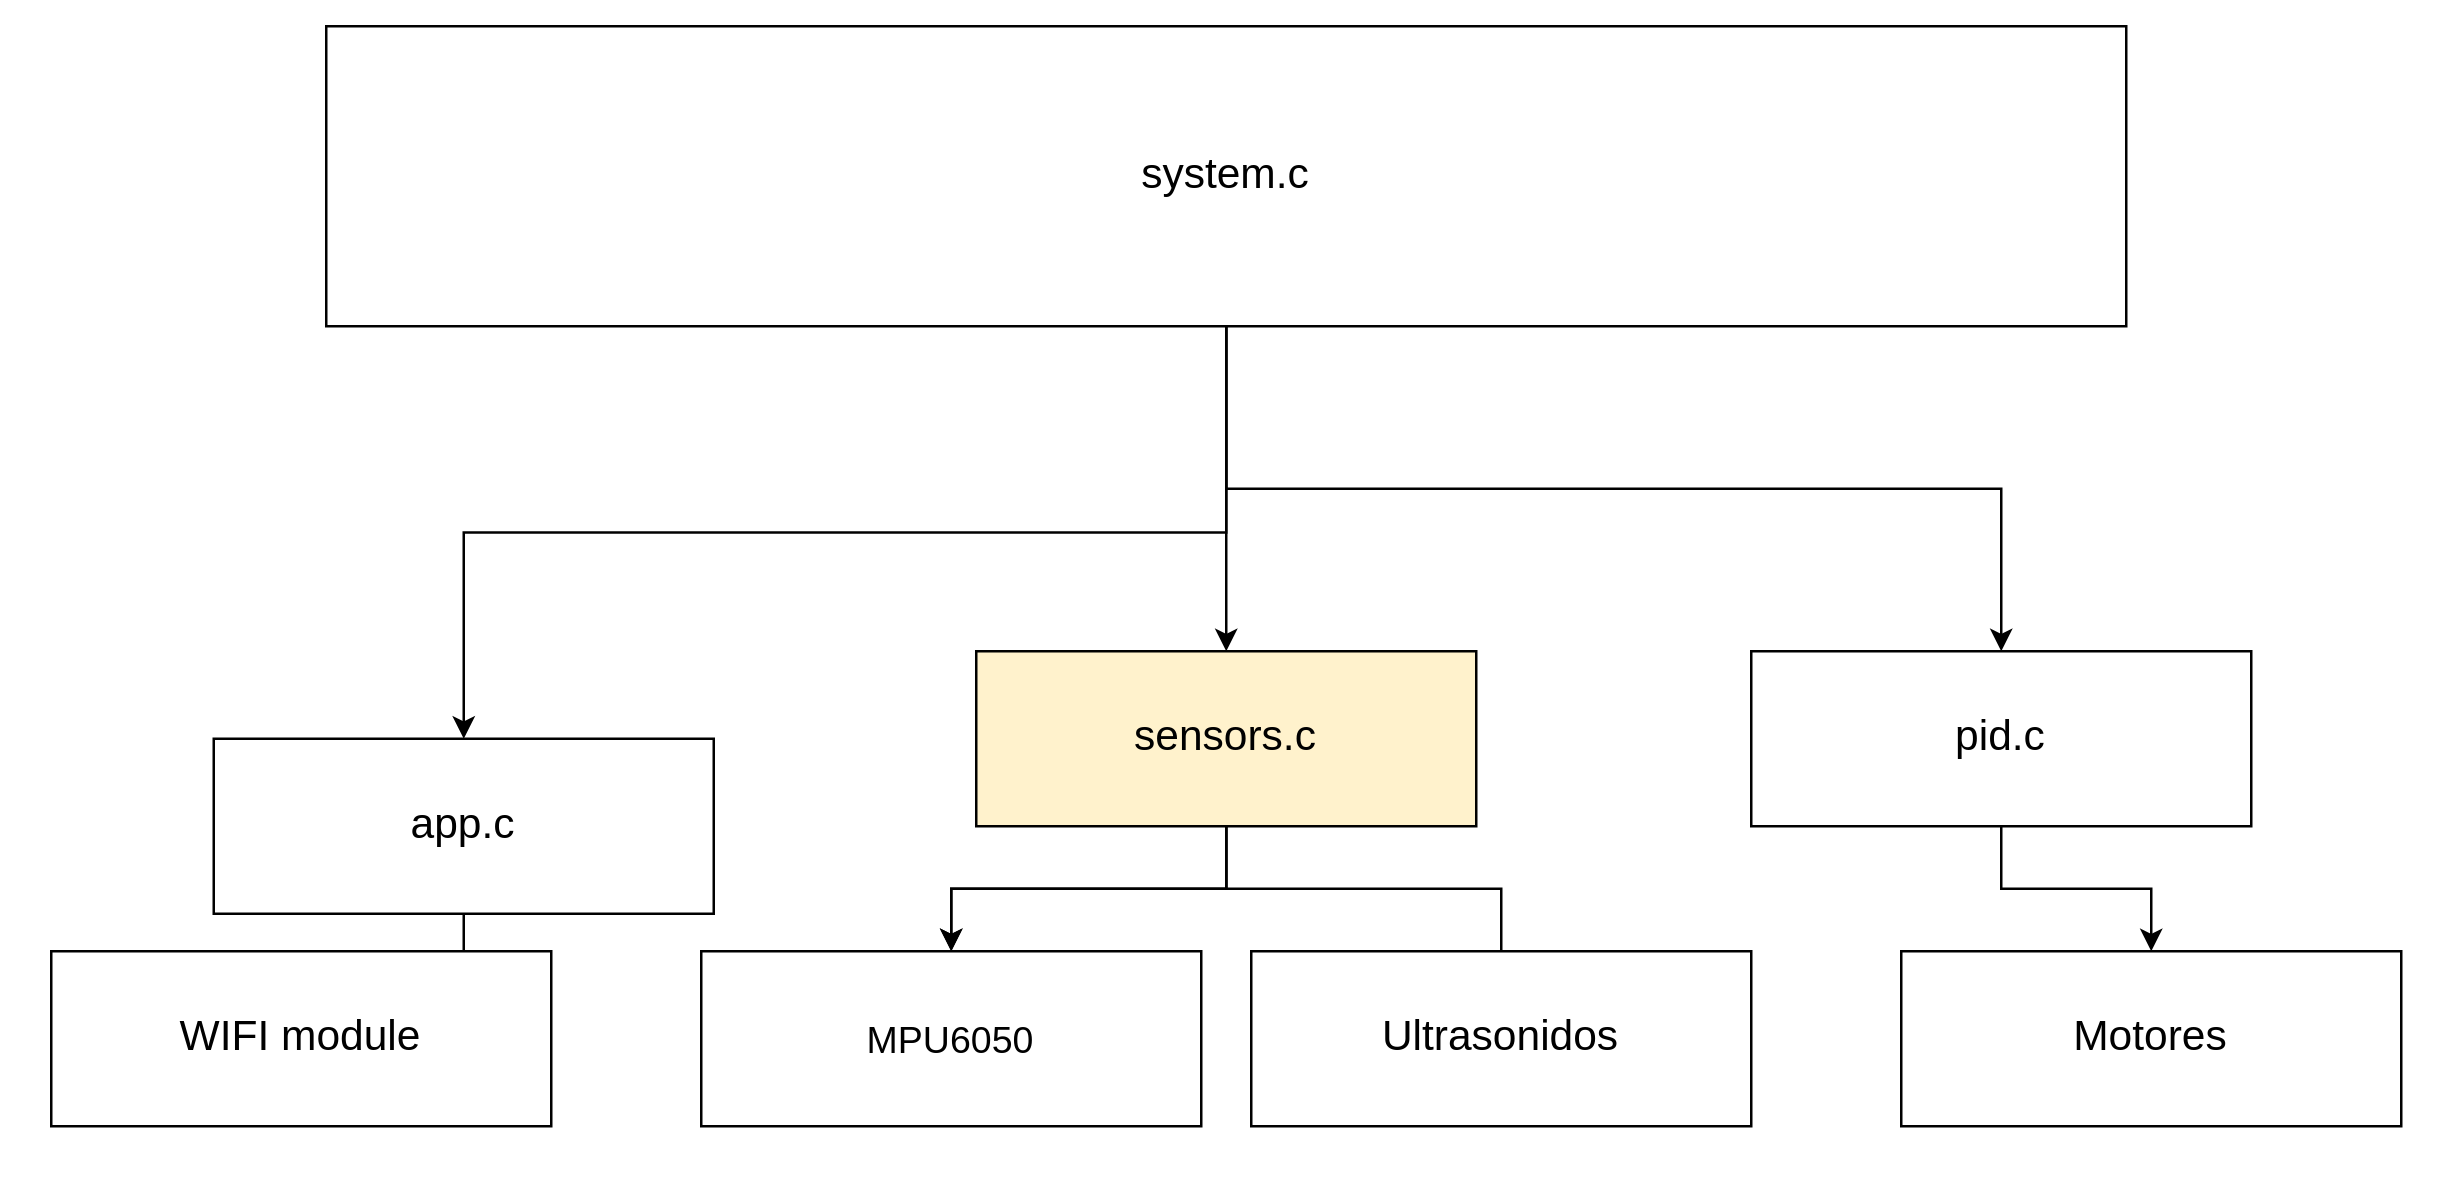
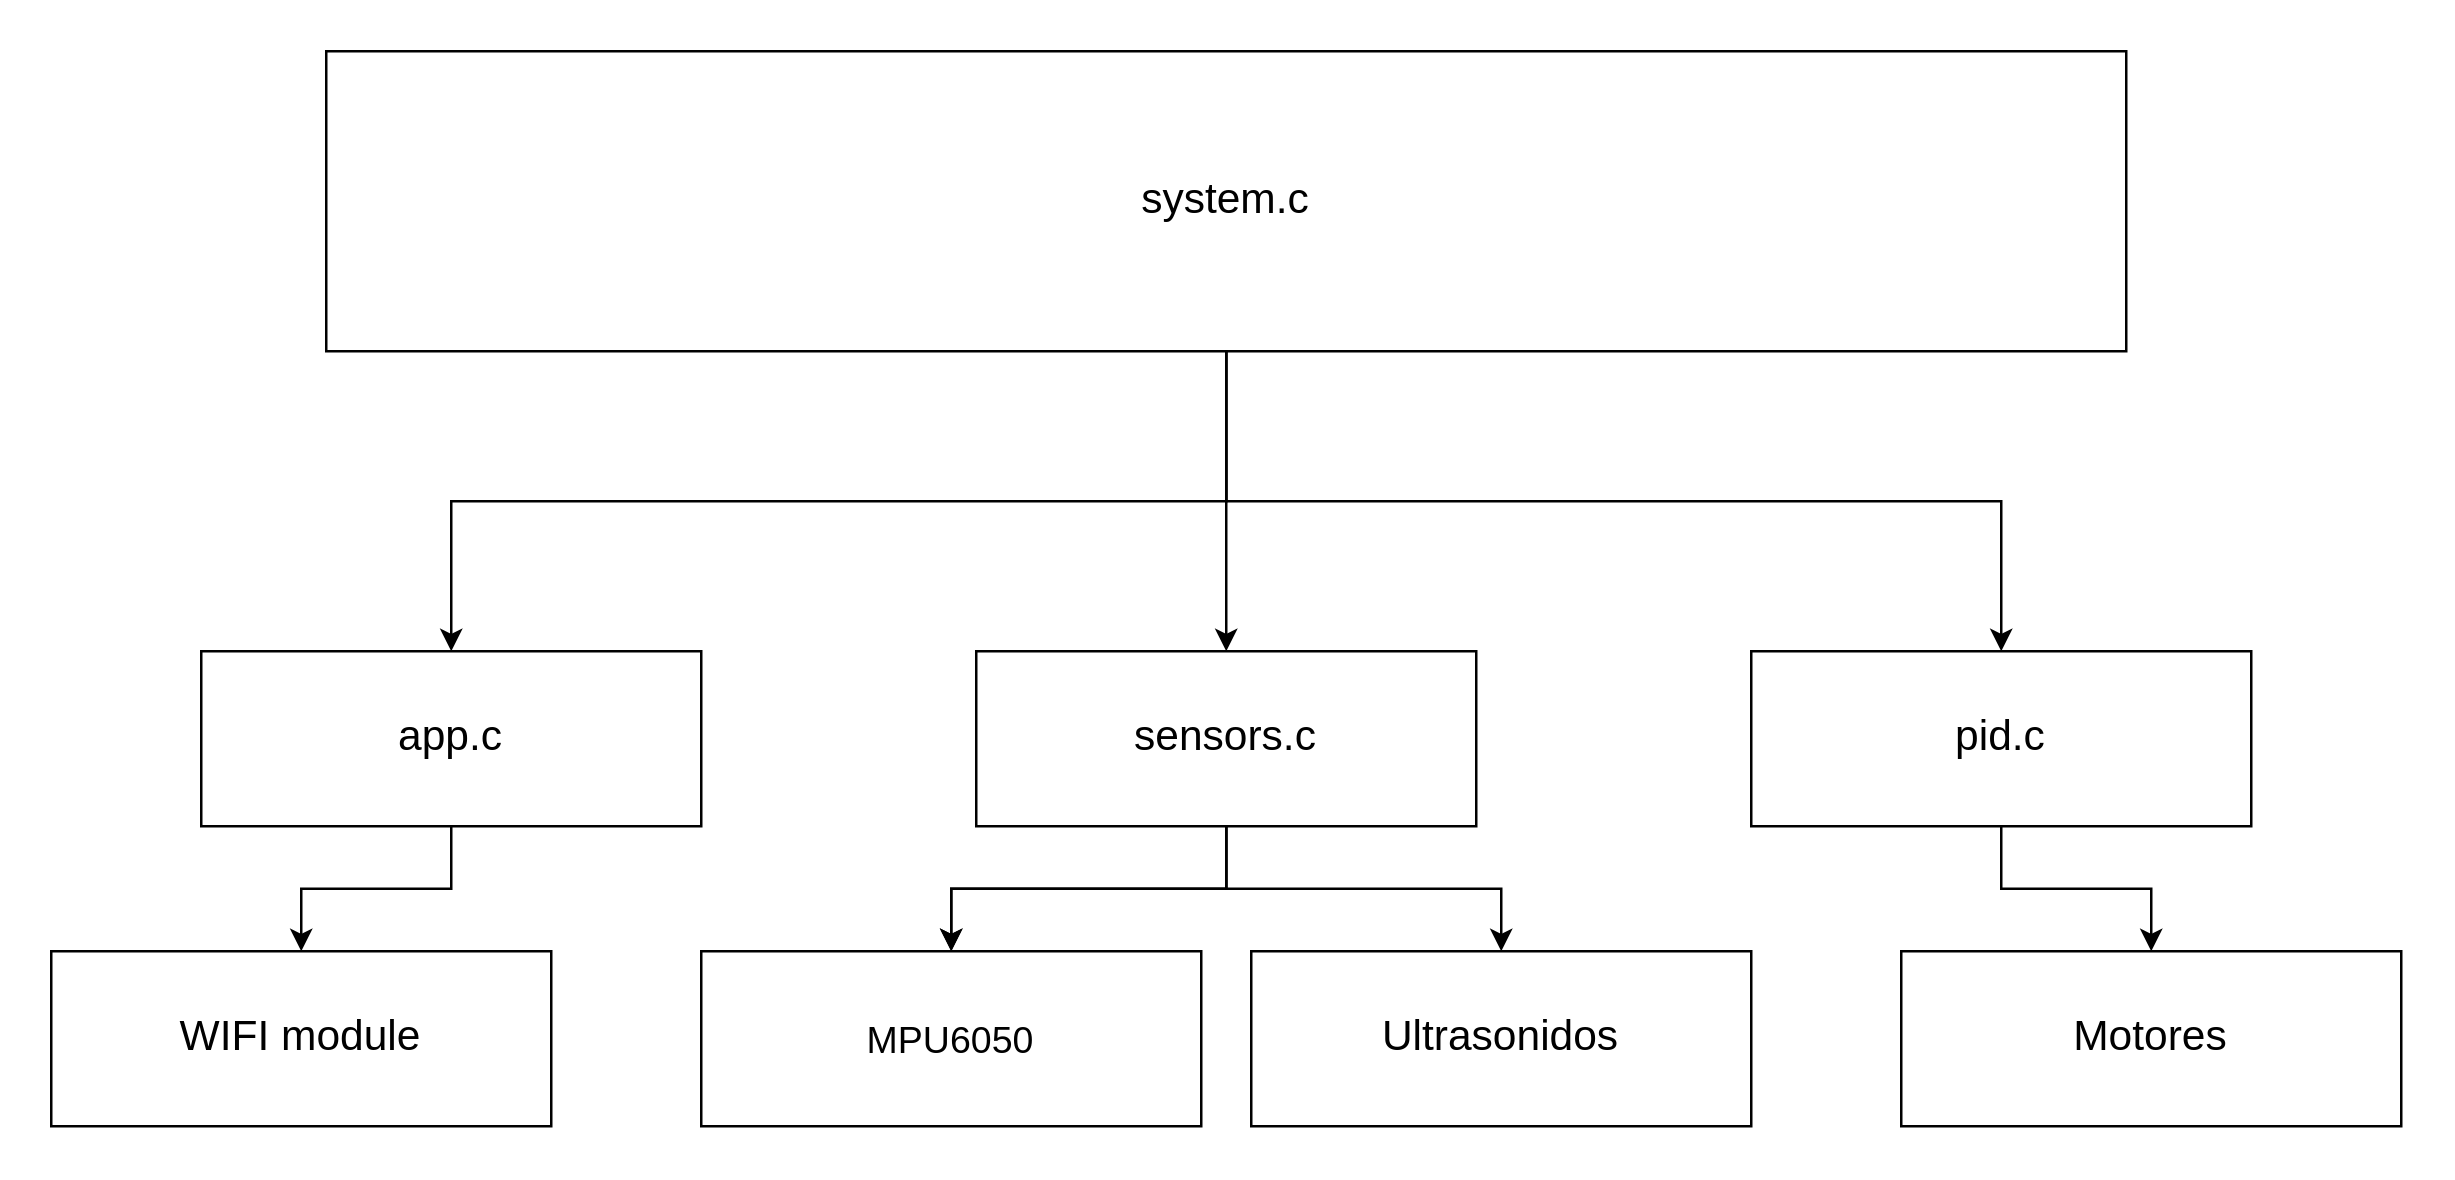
node "system.c": moved (1226, 176) -> (1226, 201)
node "sensors.c": fillcolor #fff2cc -> #ffffff
node "app.c": moved (464, 826) -> (451, 739)
edge "sensors.c" -- "Ultrasonidos": arrowhead none -> classic
